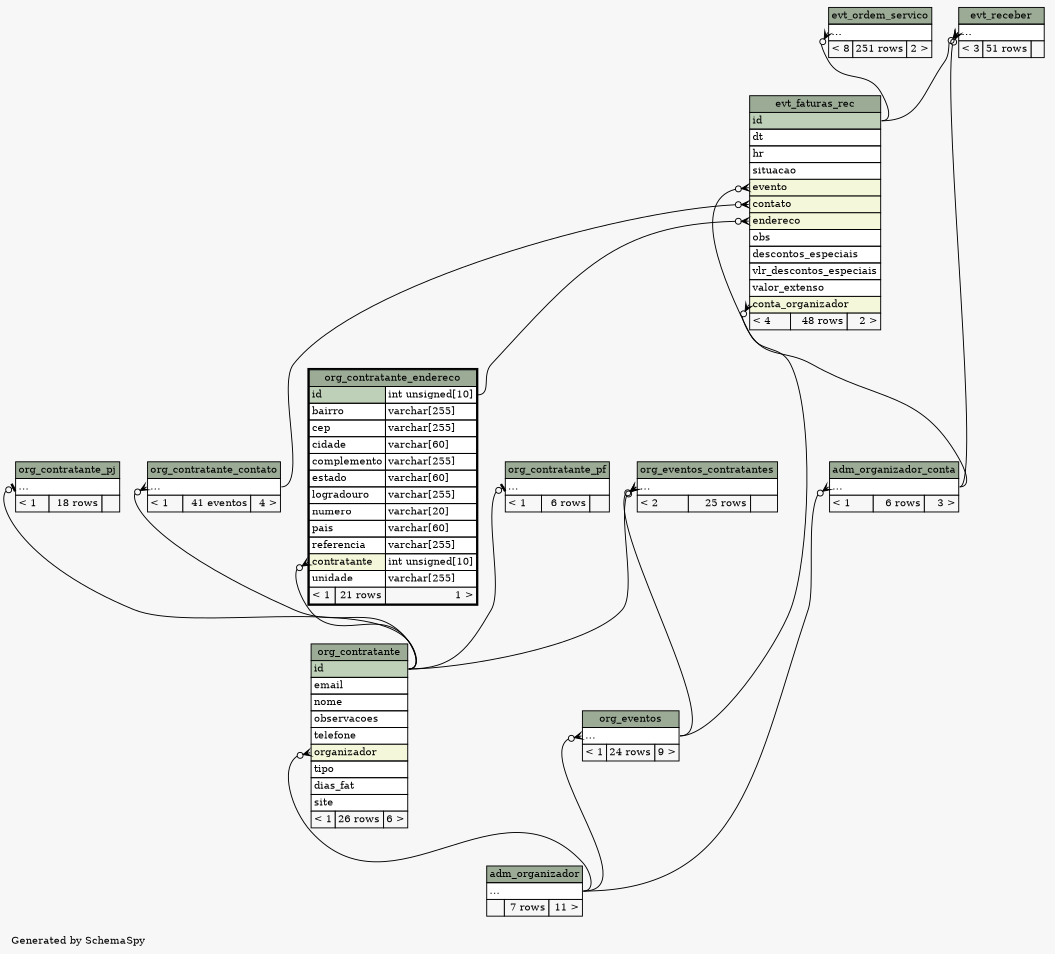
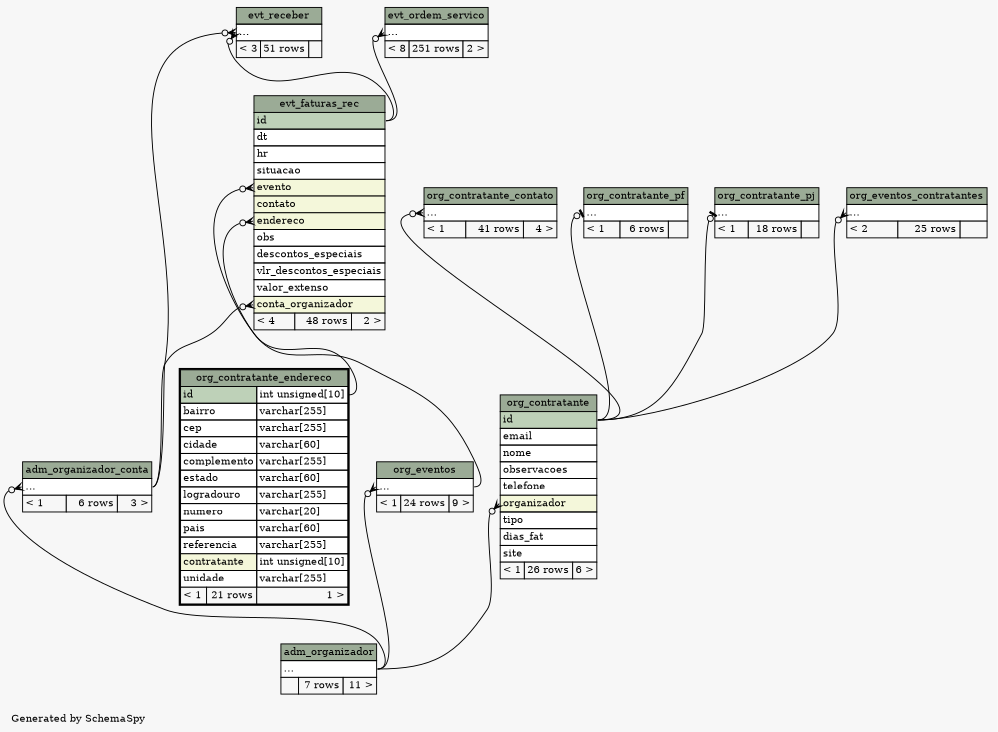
edge "org_contratante_contato" -> "evt_faturas_rec": removed
node "org_contratante_contato": text "41 eventos" -> "41 rows"
edge "org_eventos" -> "org_eventos_contratantes": removed
edge "org_contratante" -> "org_contratante_endereco": removed
